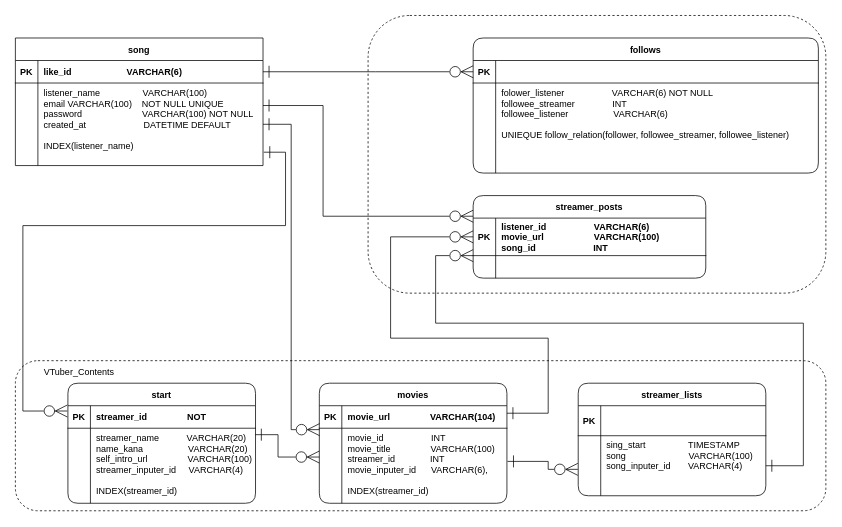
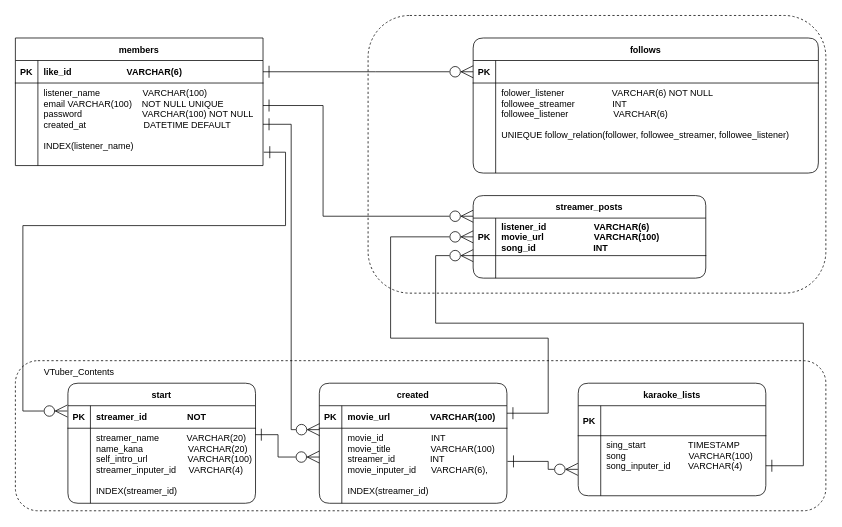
node "song": label "song" -> "members"
node "movies": label "movies" -> "created"
node "streamer_lists": label "streamer_lists" -> "karaoke_lists"
node "movie_url VARCHAR(104)": label "movie_url VARCHAR(104)" -> "movie_url VARCHAR(100)"
